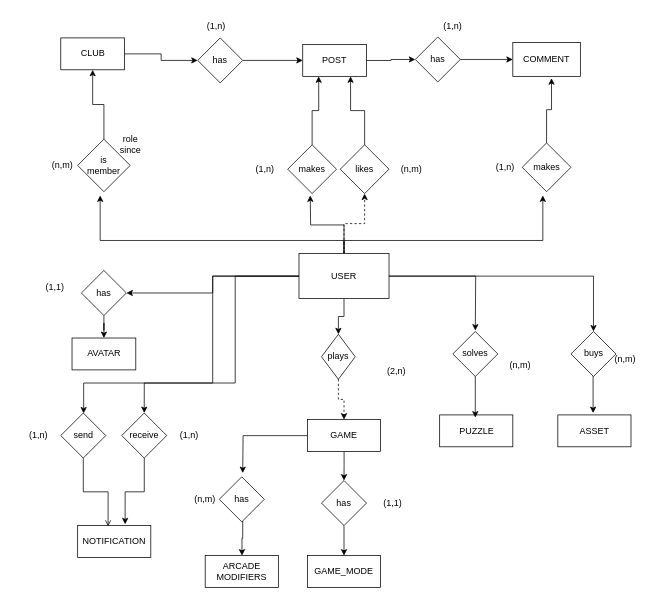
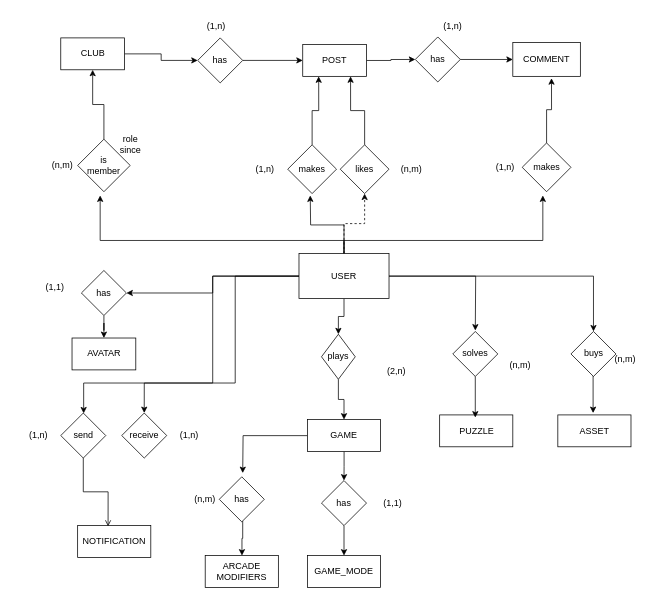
edge "plays" -> "GAME": style dashed -> solid
edge "receive" -> "NOTIFICATION": removed
